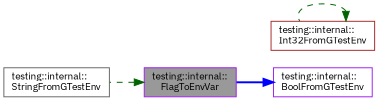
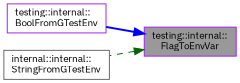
node "testing::internal:: Int32FromGTestEnv": removed
node "testing::internal:: StringFromGTestEnv": label "testing::internal:: StringFromGTestEnv" -> "internal::internal:: StringFromGTestEnv"
edge "testing::internal:: FlagToEnvVar" -> "testing::internal:: BoolFromGTestEnv": reversed
